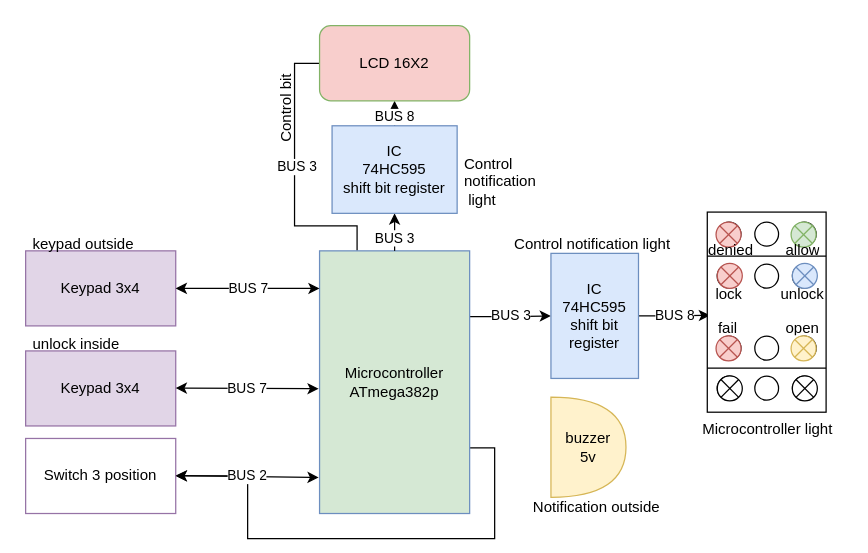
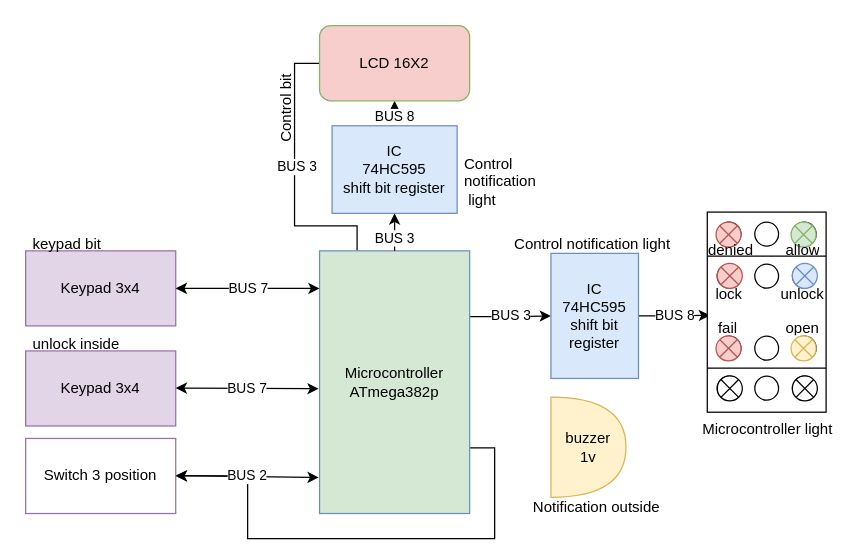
node "keypad outside": label "keypad outside" -> "keypad bit"
node "buzzer 5v": label "buzzer 5v" -> "buzzer 1v"
